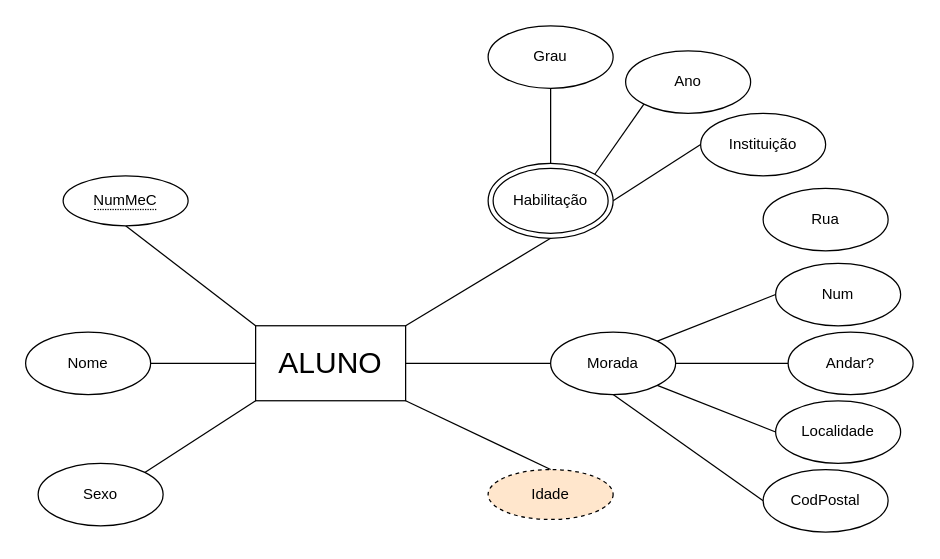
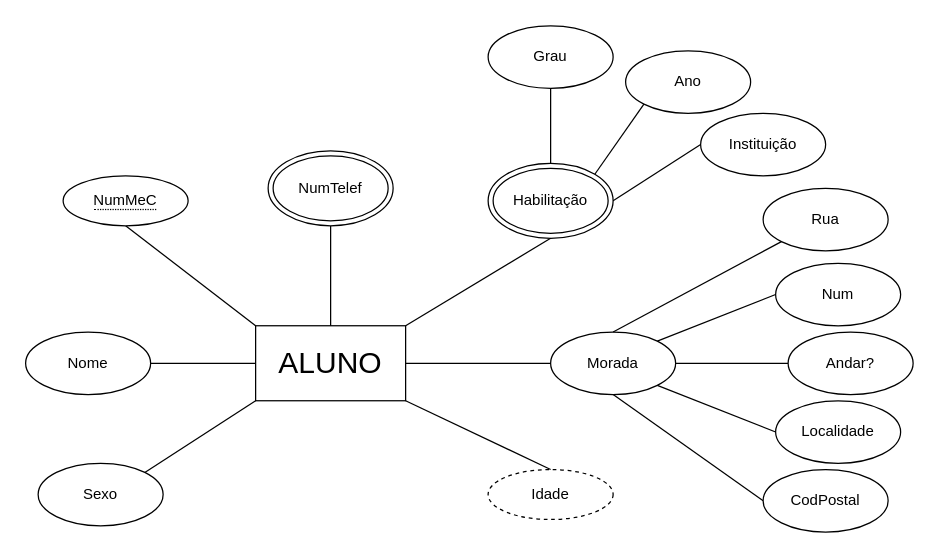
node "NumTelef": added
edge "NumTelef" -- "ALUNO": added
edge "Rua" -- "Morada": added
node "Idade": fillcolor #ffe6cc -> #ffffff
